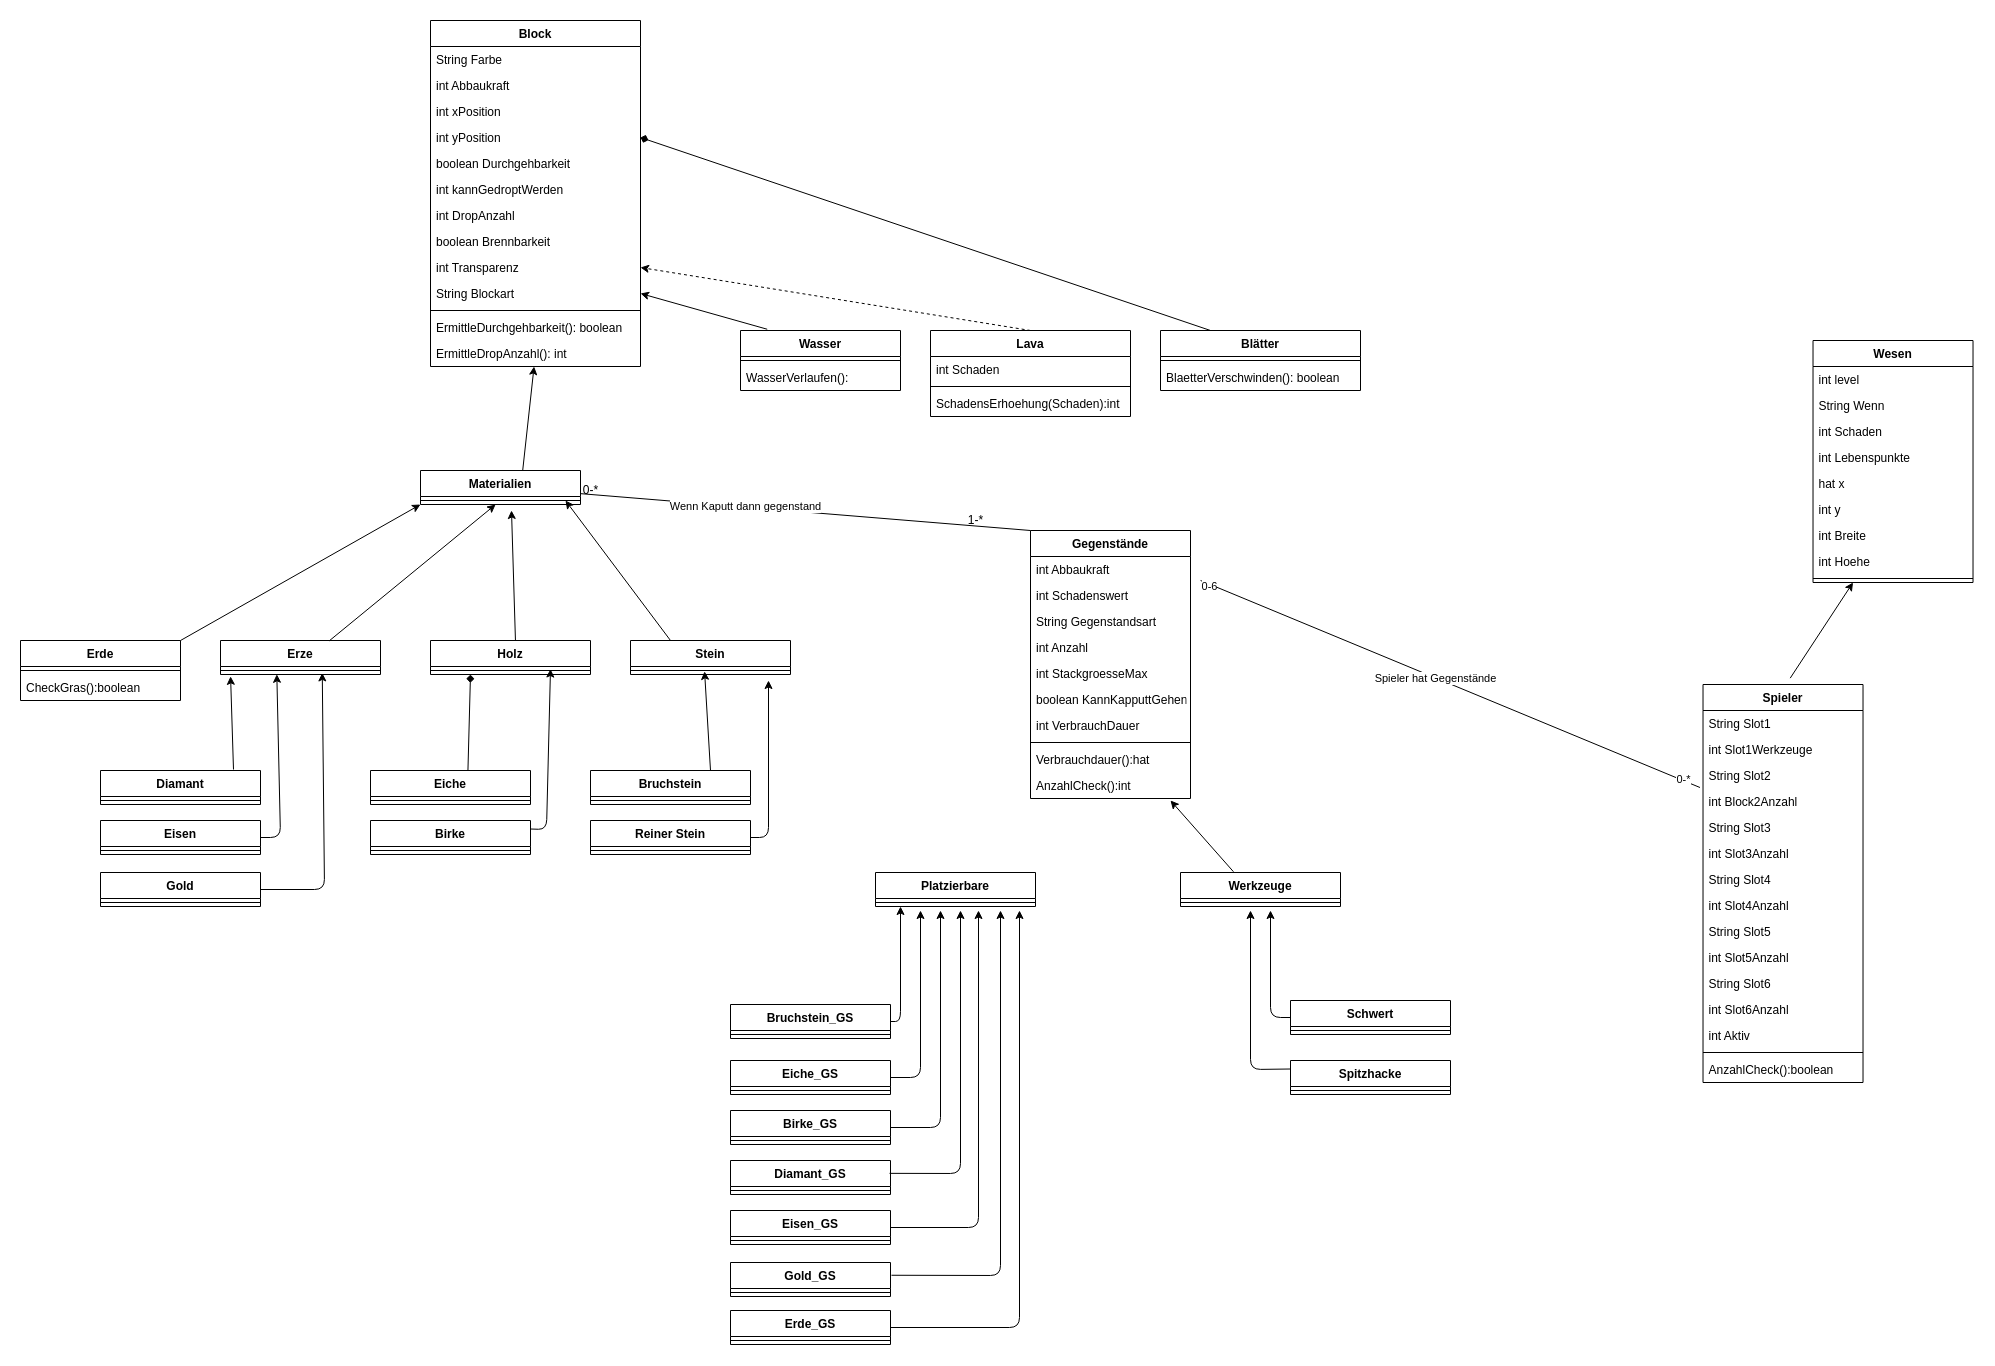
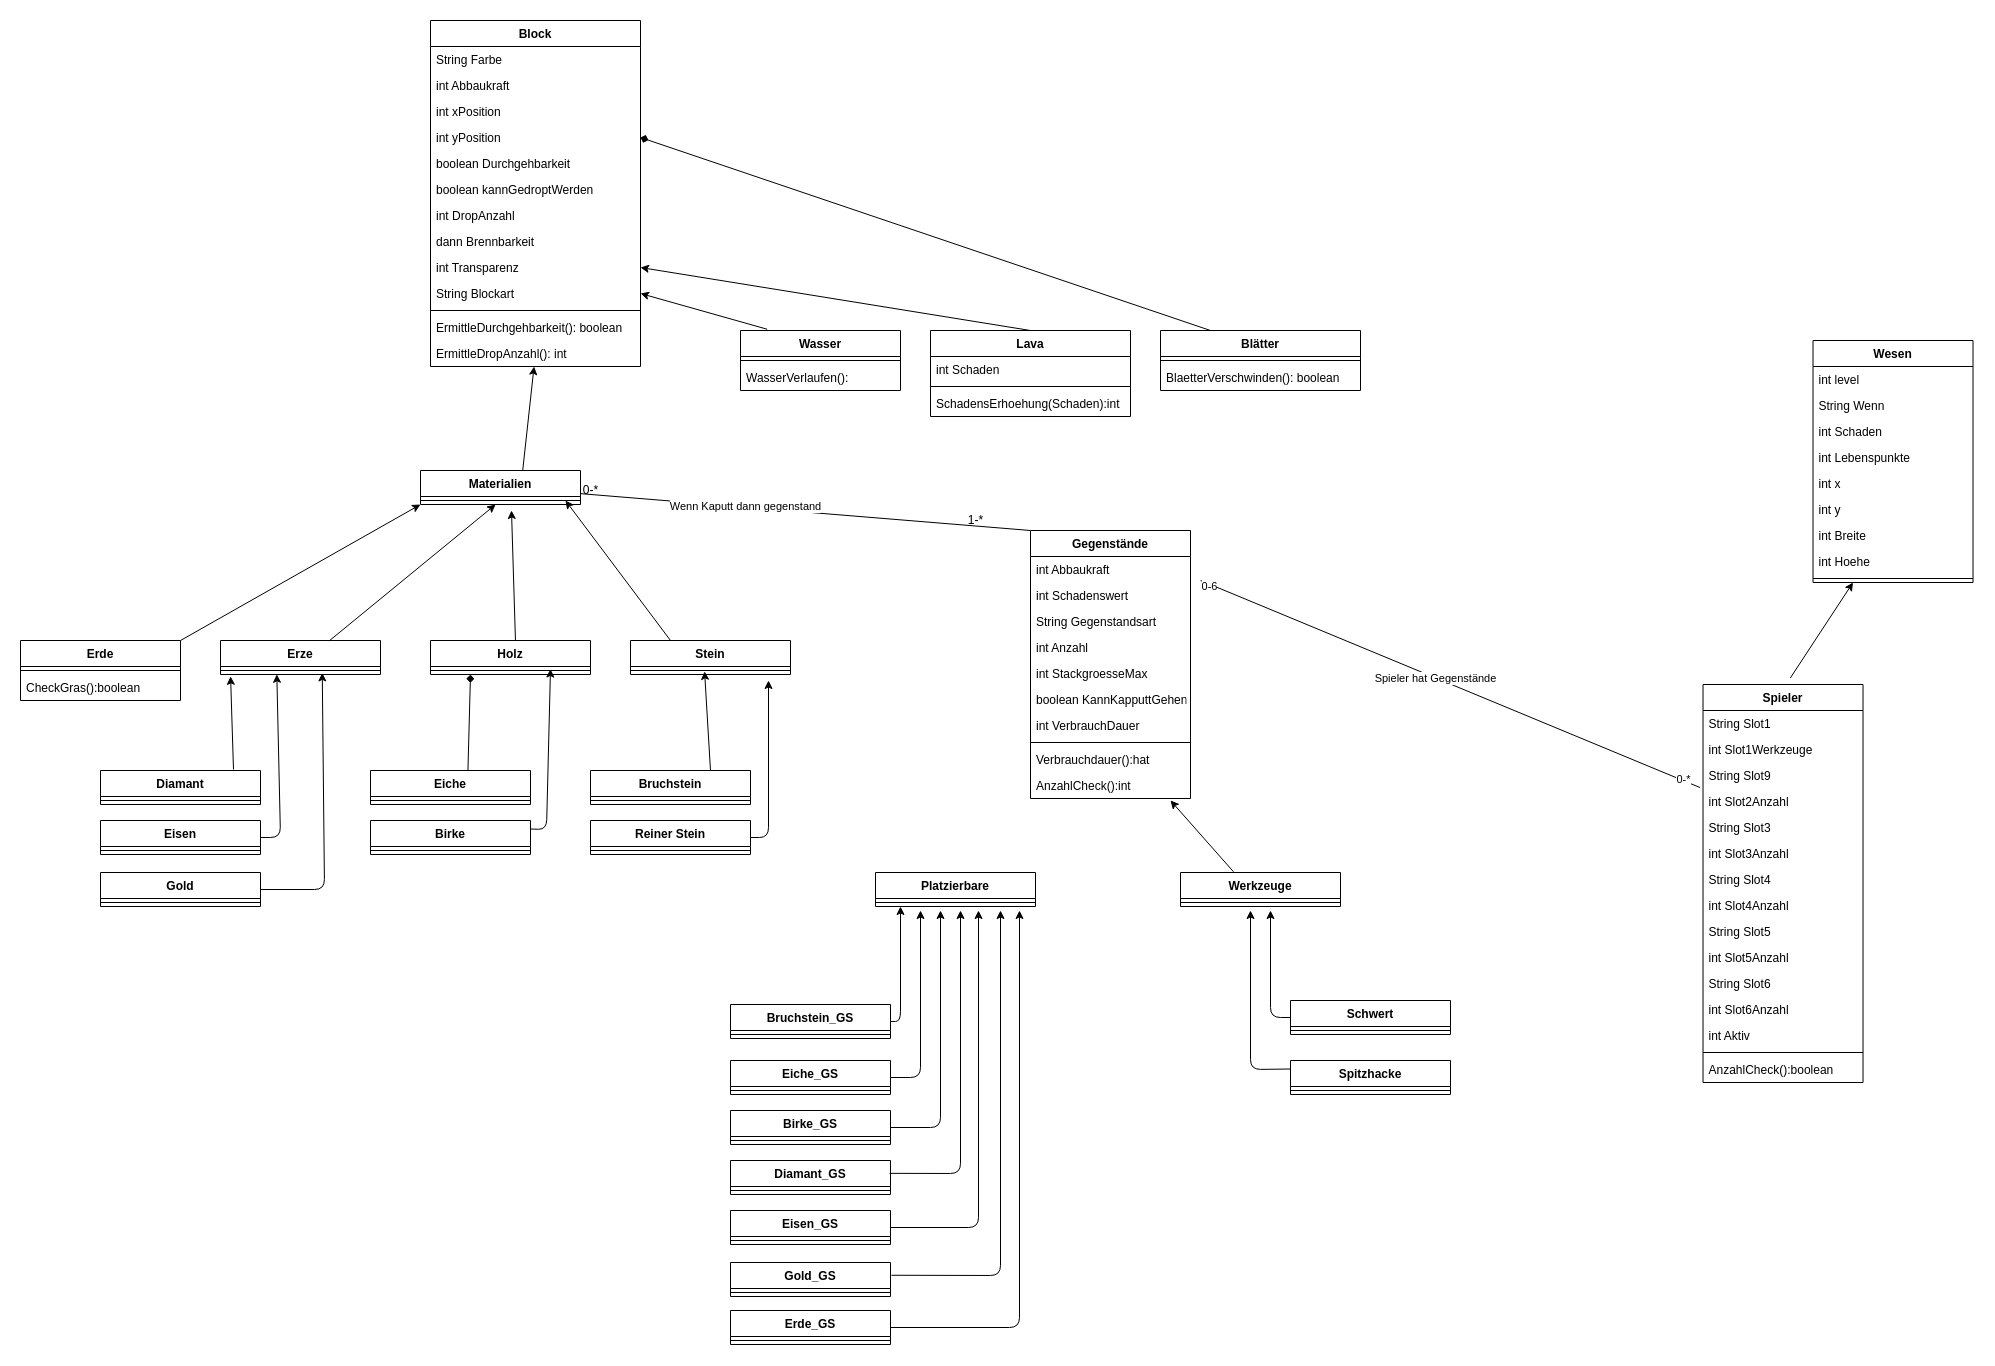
node "int kannGedroptWerden": label "int kannGedroptWerden" -> "boolean kannGedroptWerden"
node "boolean Brennbarkeit": label "boolean Brennbarkeit" -> "dann Brennbarkeit"
edge "Lava" -> "int Transparenz": style dashed -> solid
node "hat x": label "hat x" -> "int x"
node "String Slot2": label "String Slot2" -> "String Slot9"
node "int Block2Anzahl": label "int Block2Anzahl" -> "int Slot2Anzahl"
